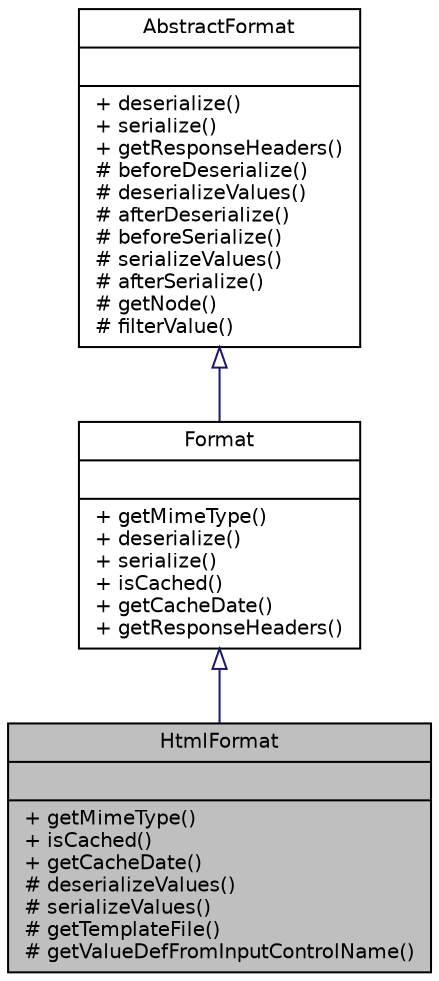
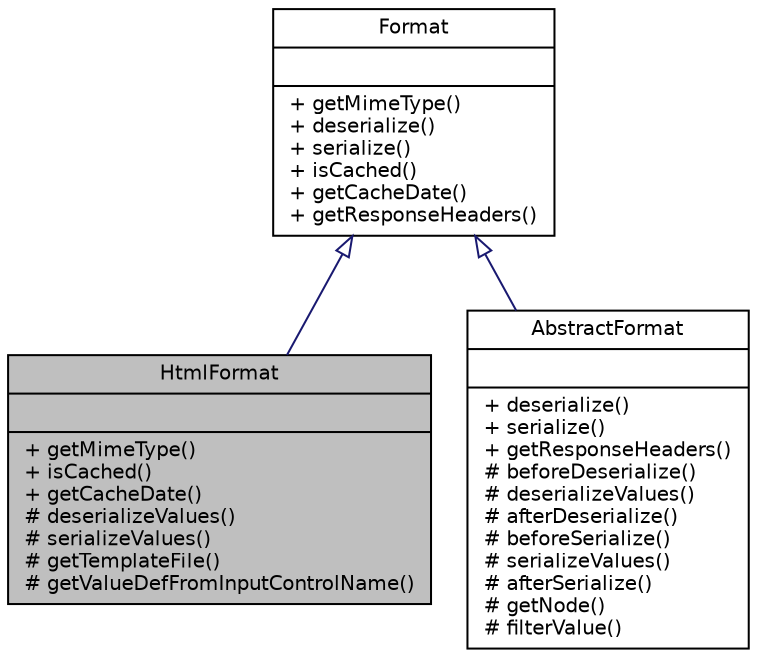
edge "Format" -> "AbstractFormat": reversed
